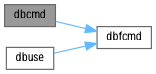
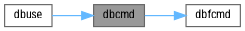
edge "dbuse" -> "dbfcmd": now "dbuse" -> "dbcmd"
